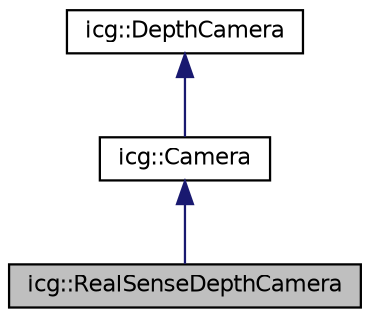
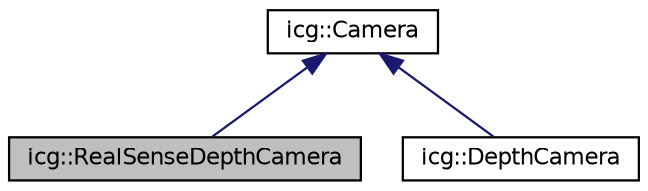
edge "icg::Camera" -> "icg::DepthCamera": reversed
